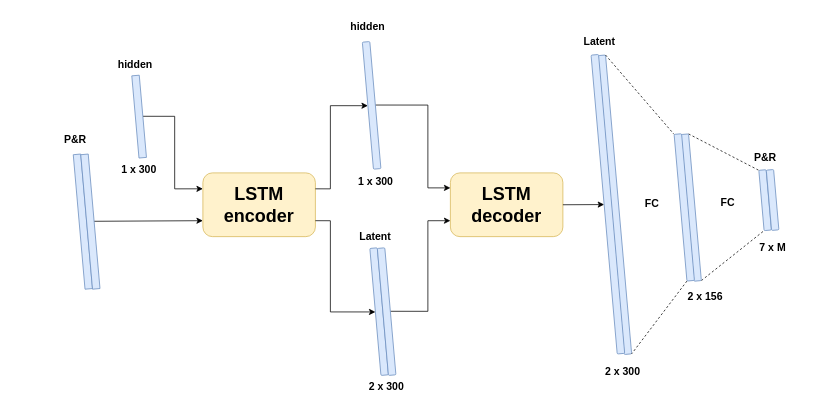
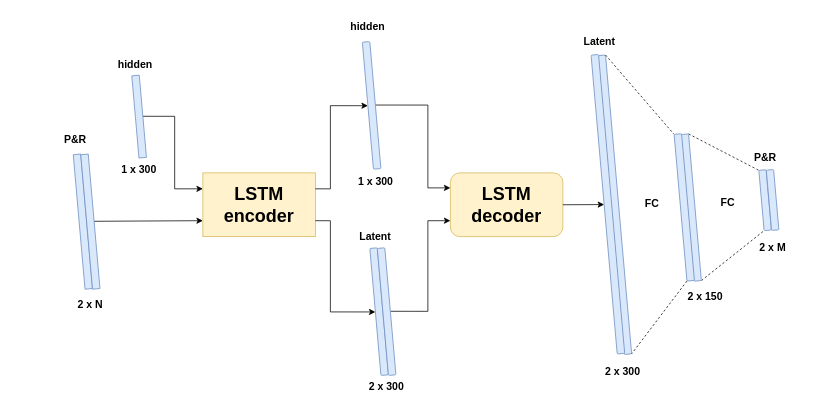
node "LSTM encoder": shape rounded rectangle -> rectangle
node "7 x M": label "7 x M" -> "2 x M"
node "2 x 156": label "2 x 156" -> "2 x 150"
node "2 x N": added
